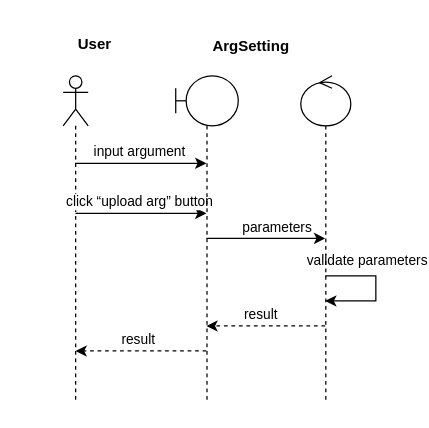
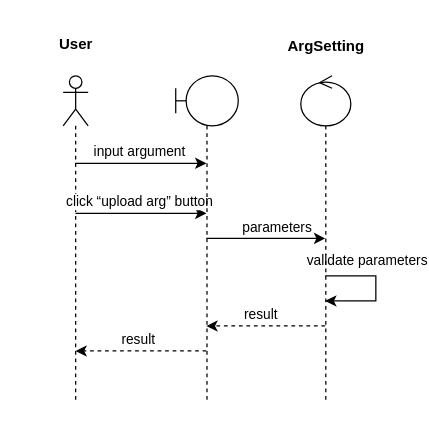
node "User": moved (94, 44) -> (76, 44)
node "ArgSetting": moved (251, 47) -> (326, 47)
